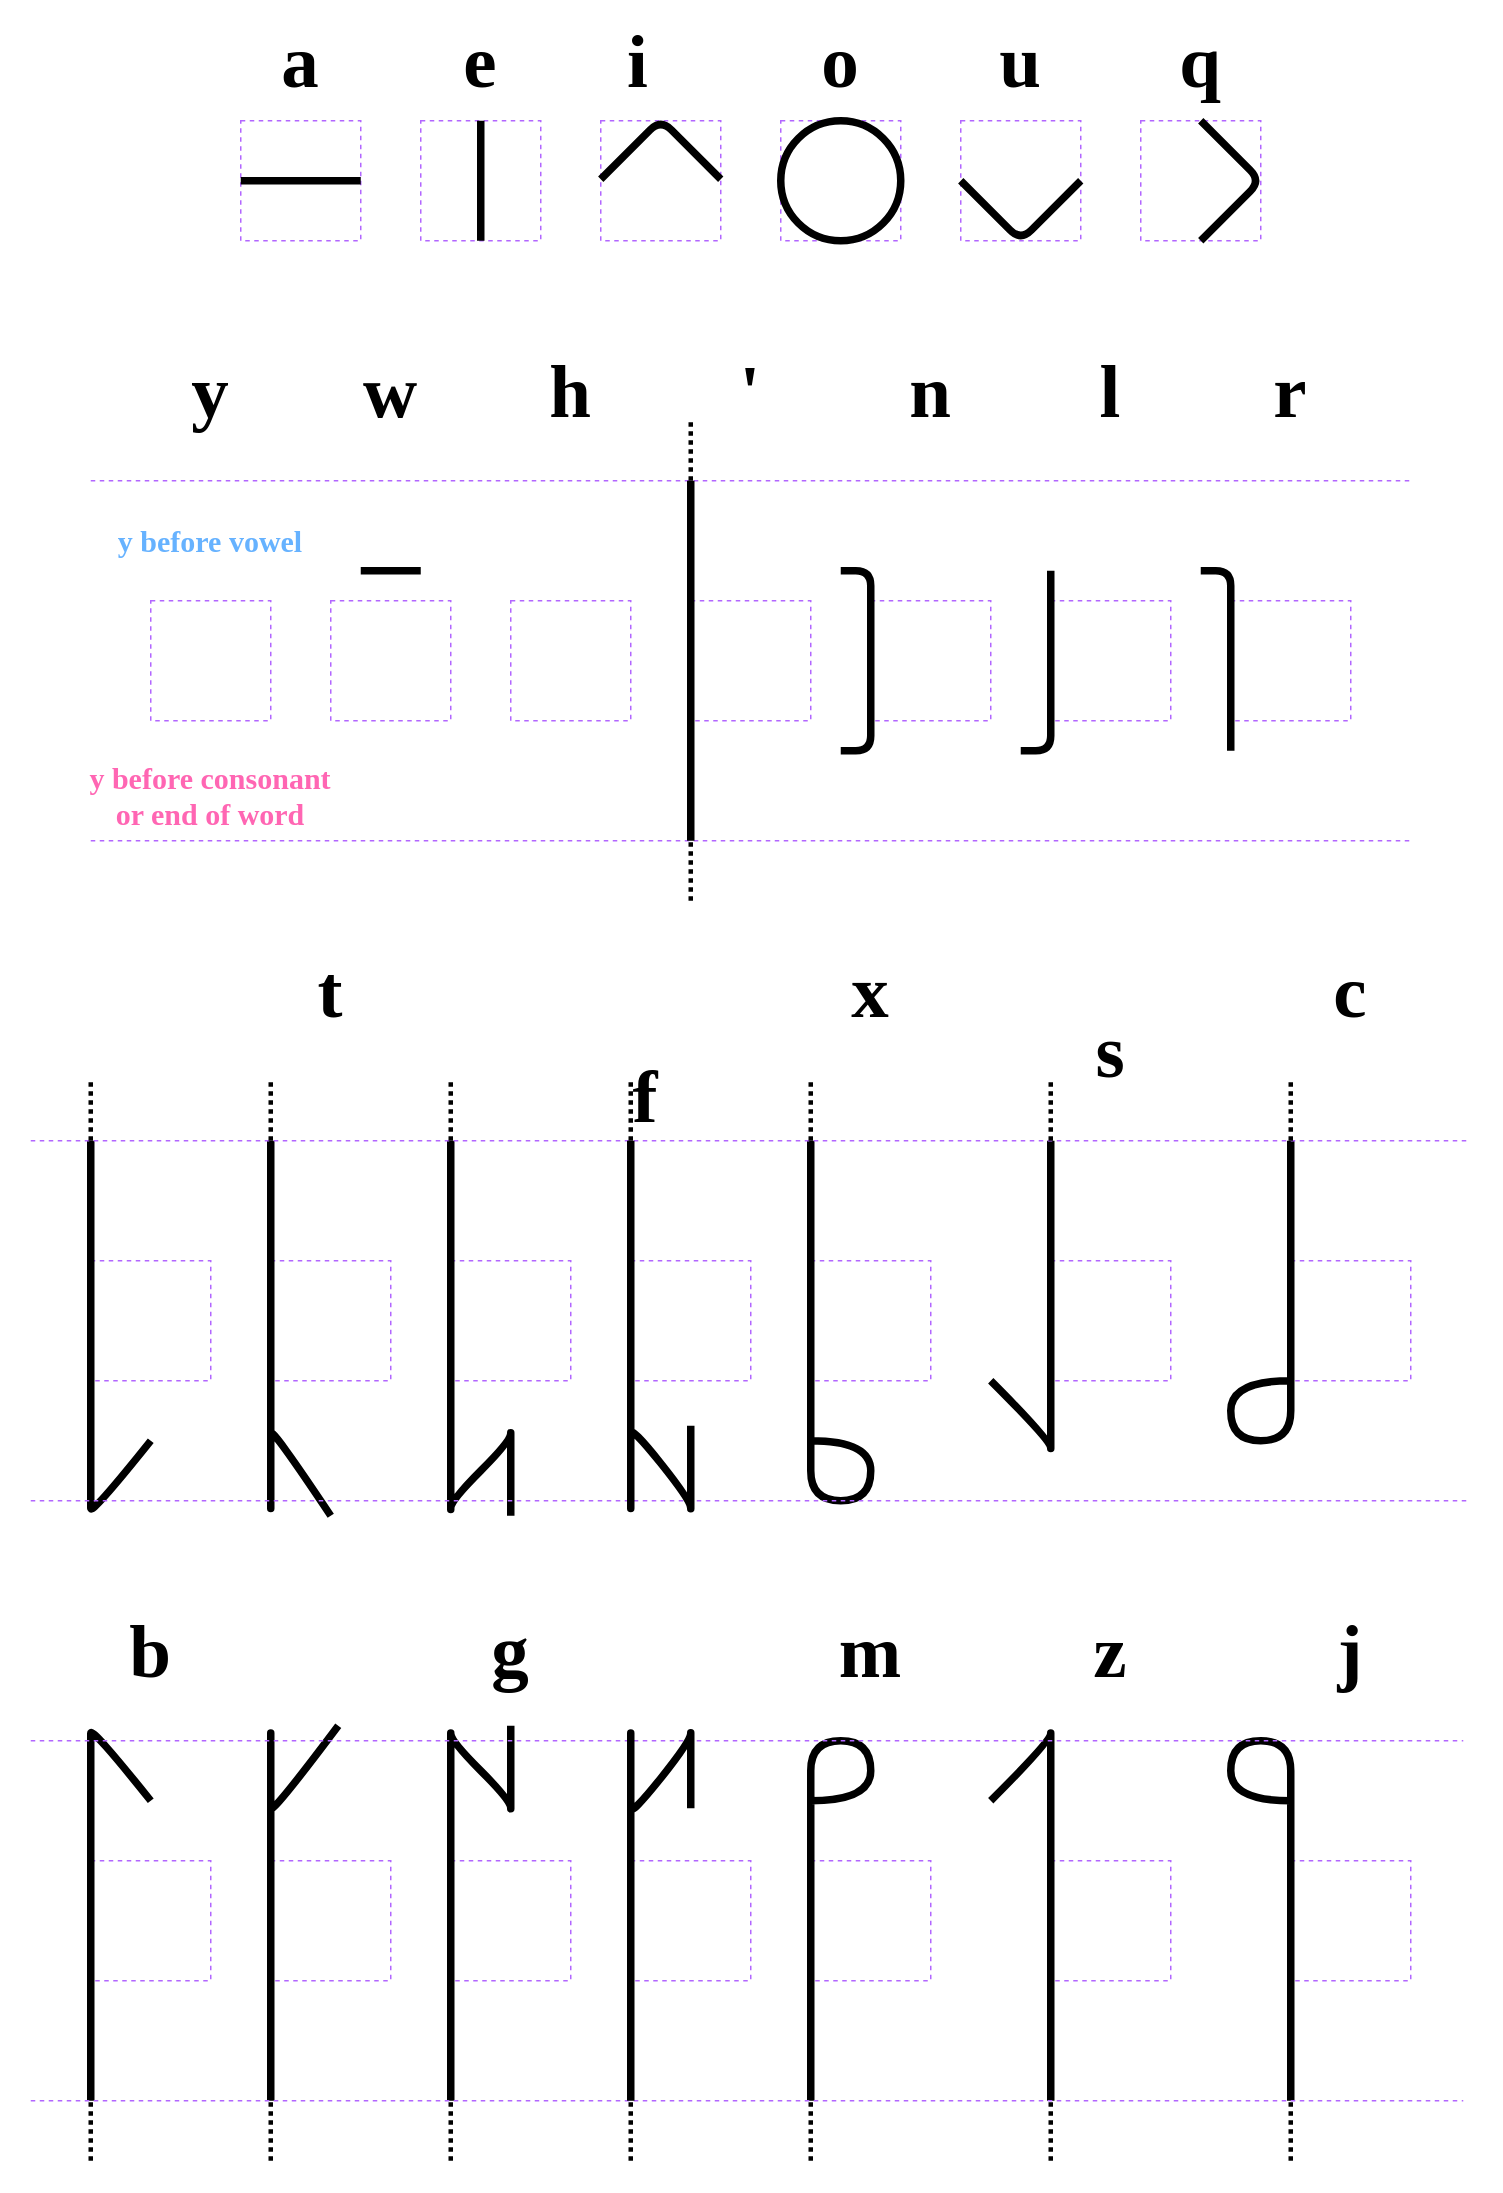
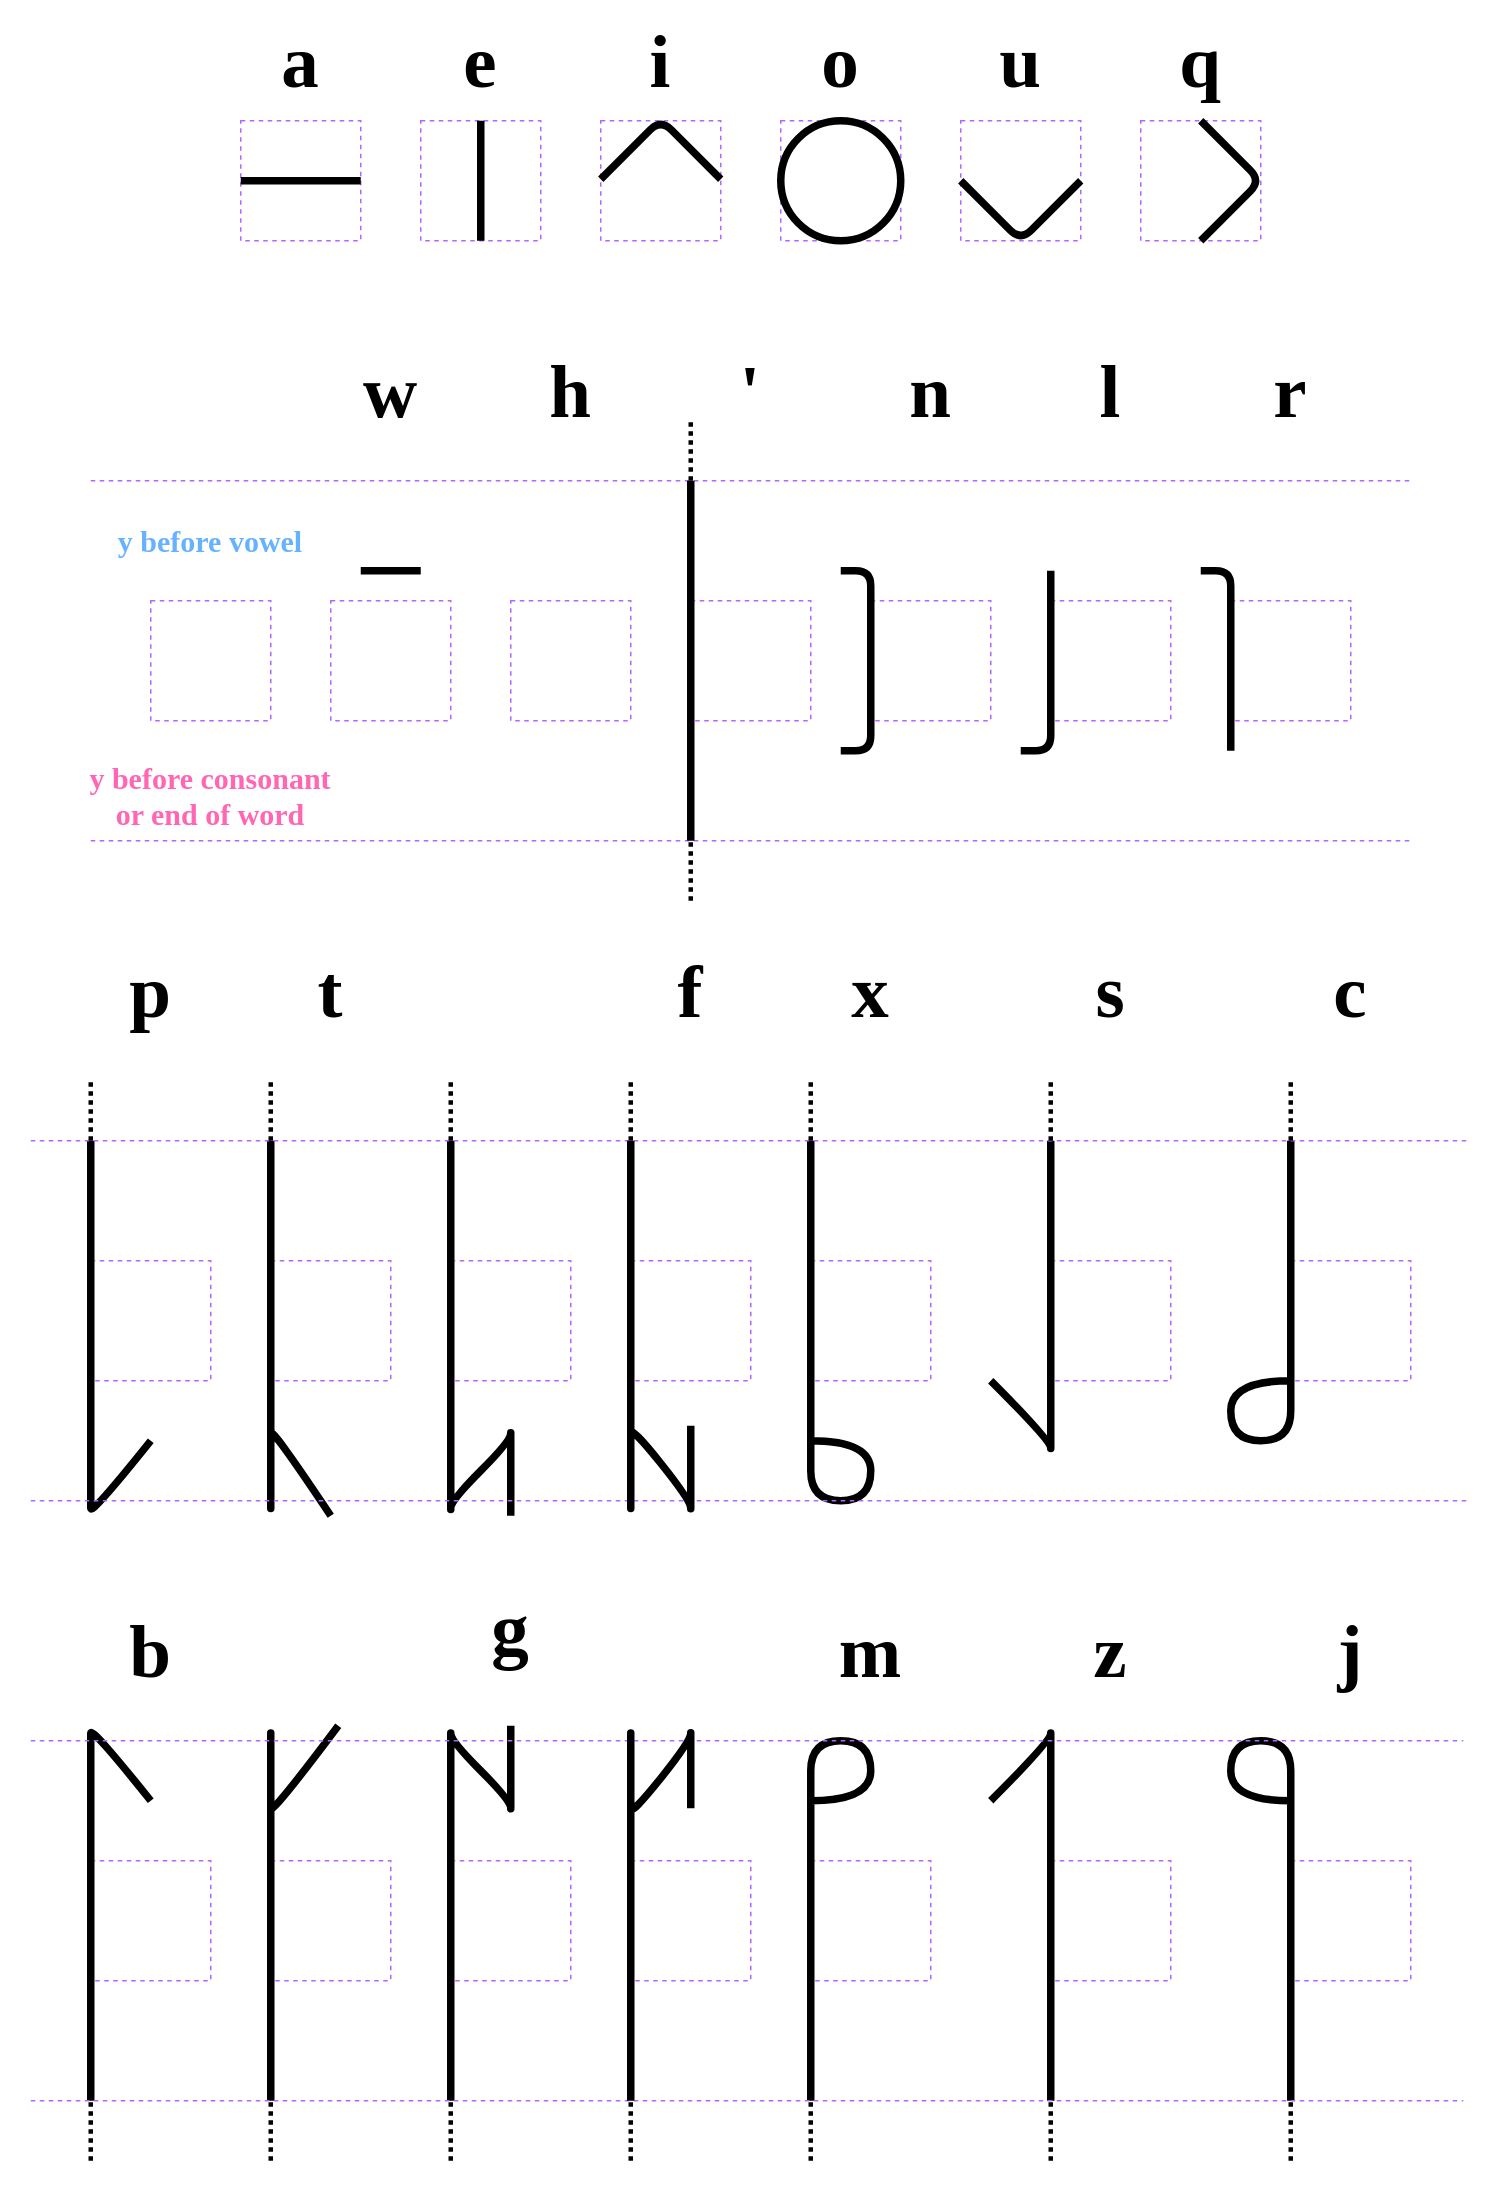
node "i": moved (638, 61) -> (661, 61)
node "y": removed
node "p": added
node "s": moved (1111, 1051) -> (1111, 991)
node "f": moved (646, 1096) -> (691, 991)
node "g": moved (511, 1651) -> (511, 1628)
